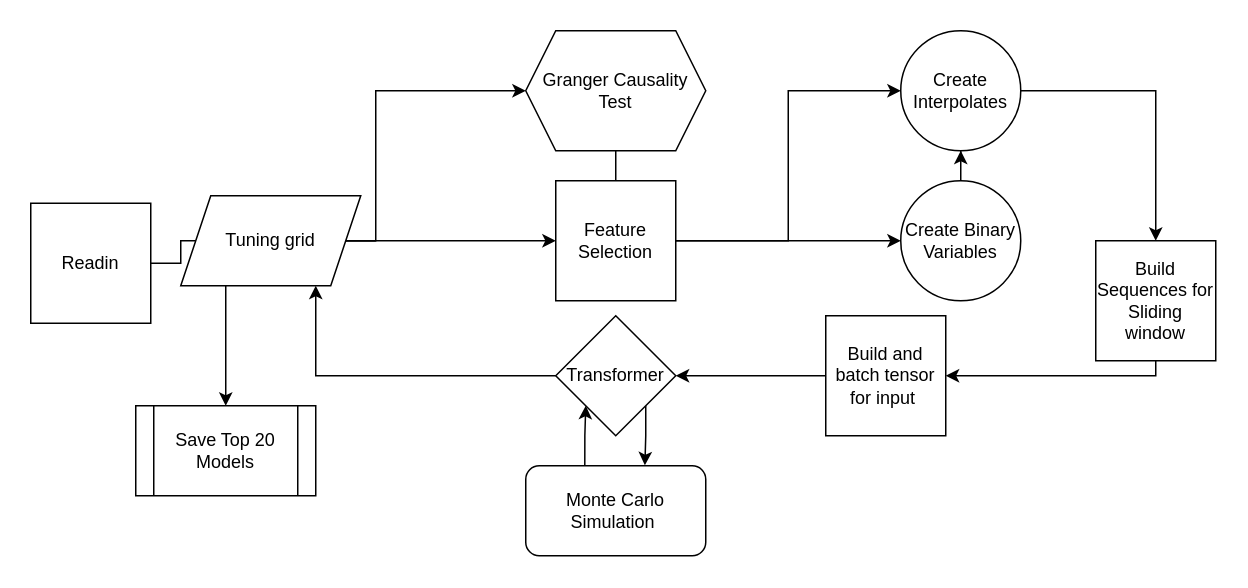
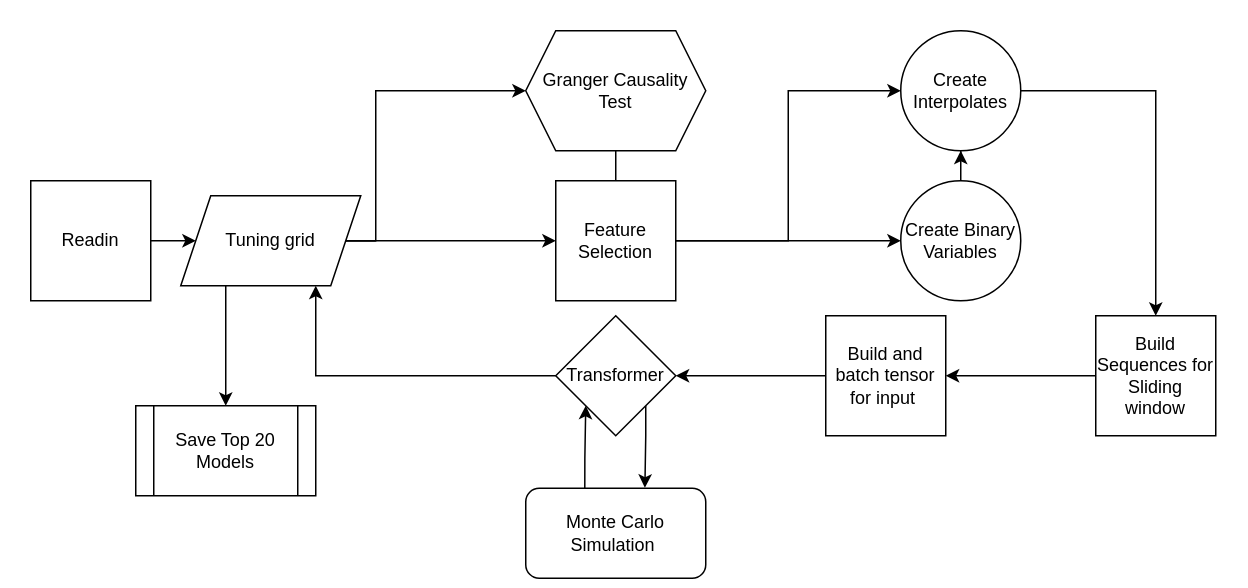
node "Readin": moved (91, 263) -> (91, 241)
node "Build Sequences for Sliding window": moved (1156, 301) -> (1156, 376)
node "Monte Carlo Simulation": moved (616, 511) -> (616, 533)
